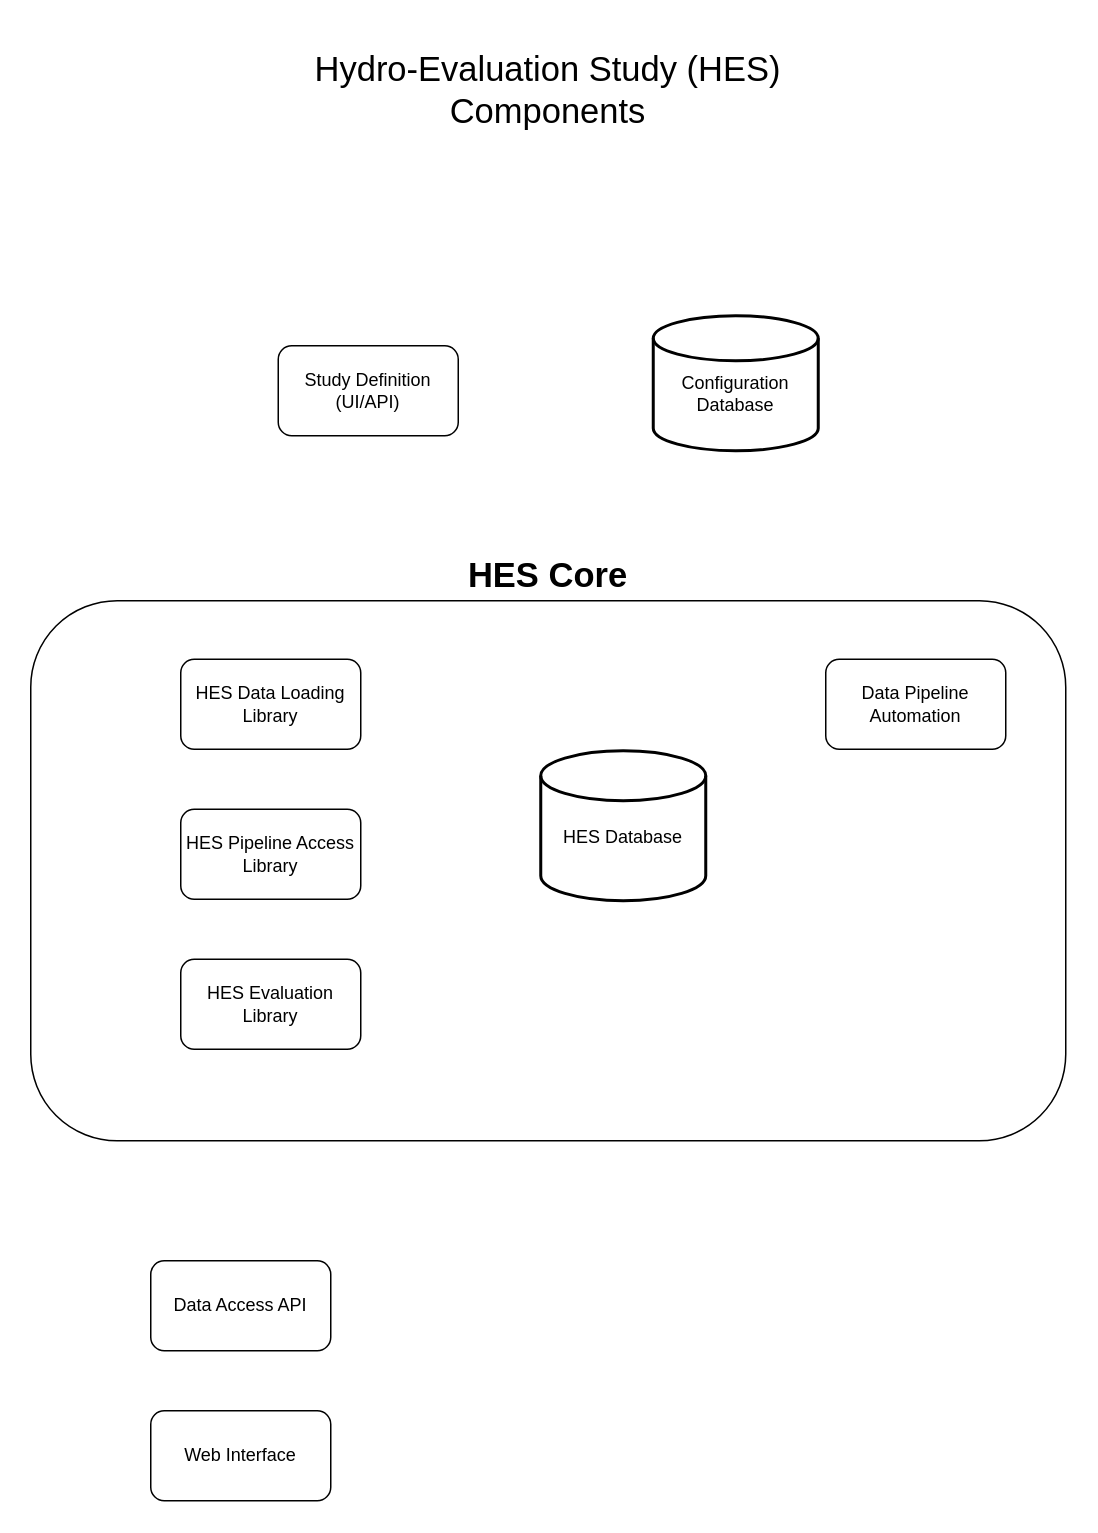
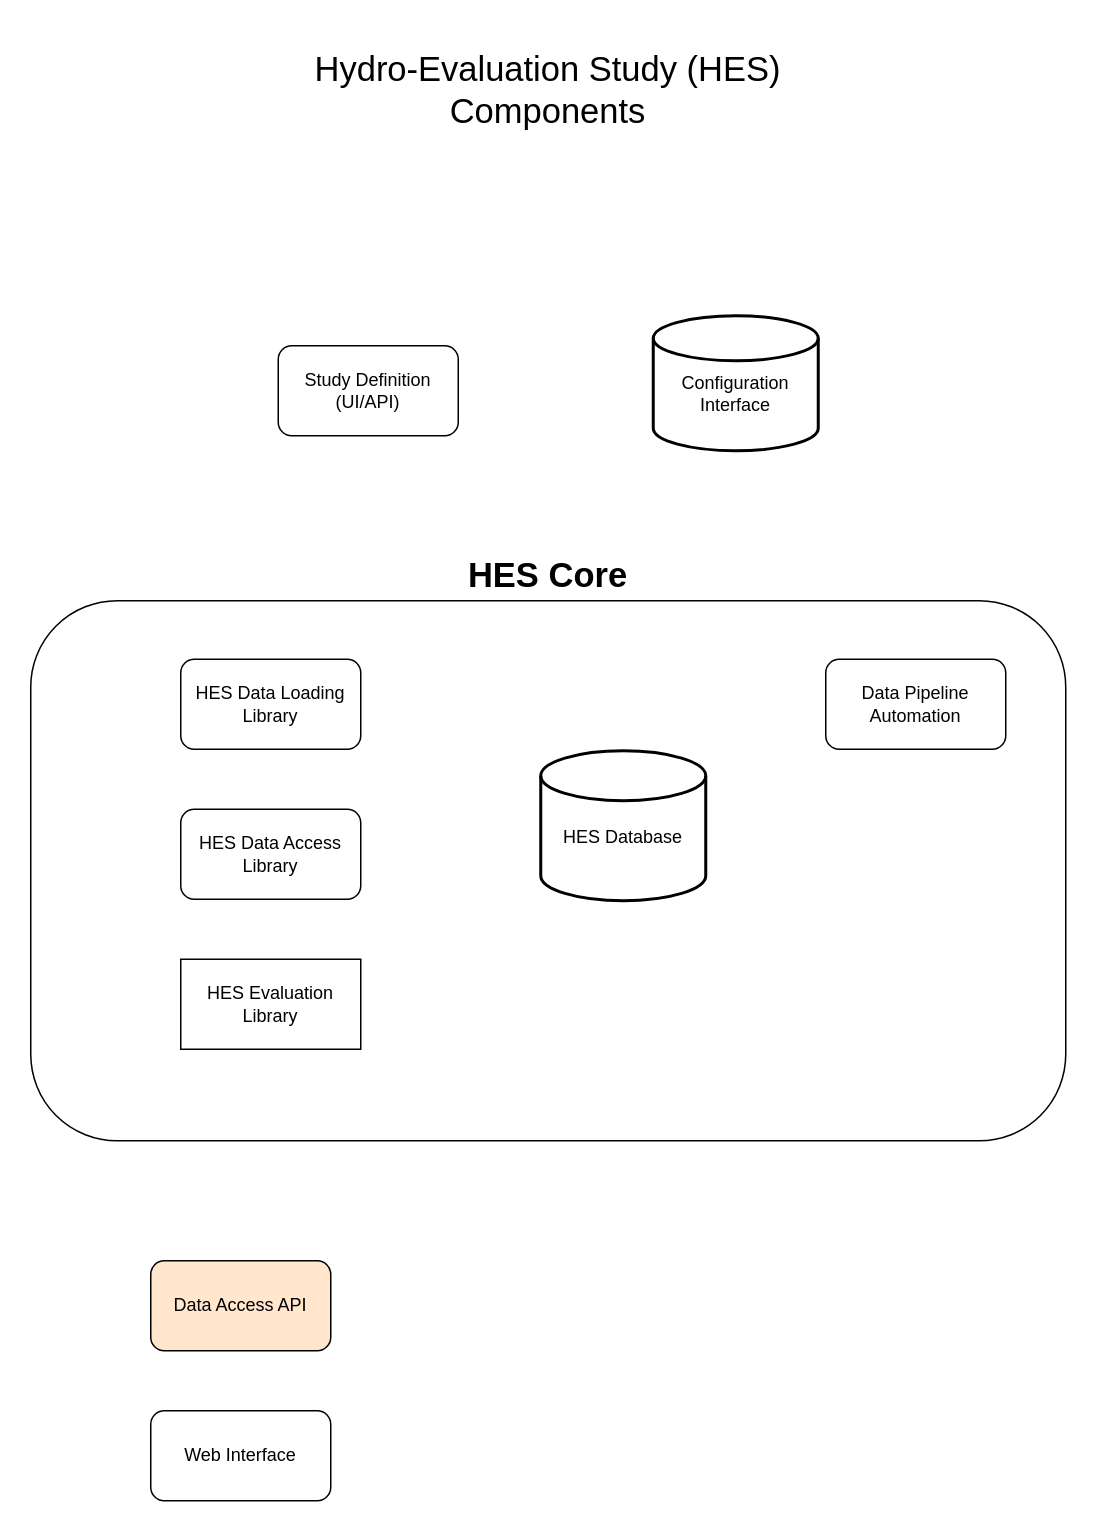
node "Configuration Database": label "Configuration Database" -> "Configuration Interface"
node "HES Pipeline Access Library": label "HES Pipeline Access Library" -> "HES Data Access Library"
node "HES Evaluation Library": shape rounded rectangle -> rectangle
node "Data Access API": fillcolor #ffffff -> #ffe6cc
